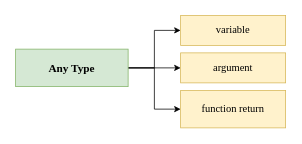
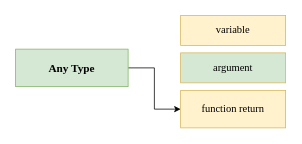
edge "Any Type" -> "variable": removed
edge "Any Type" -> "argument": removed
node "argument": fillcolor #fff2cc -> #d5e8d4
